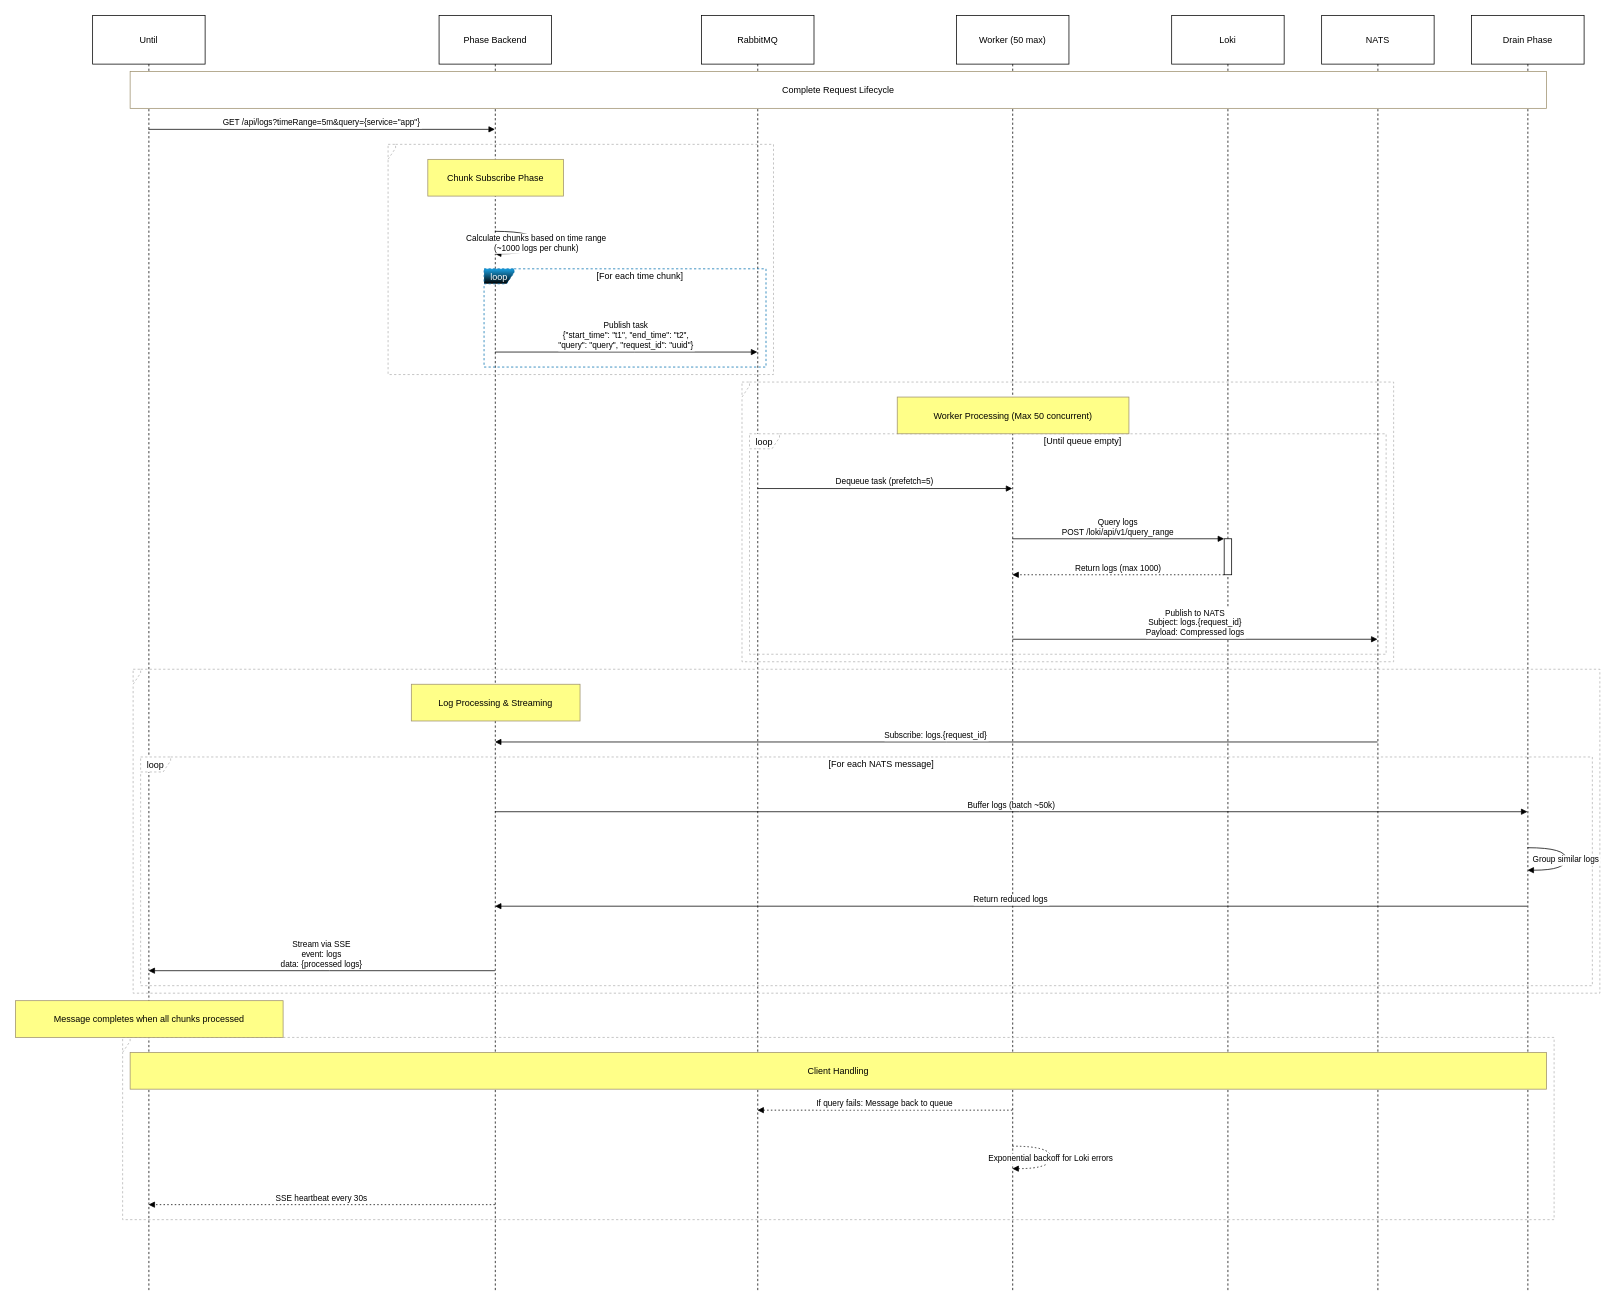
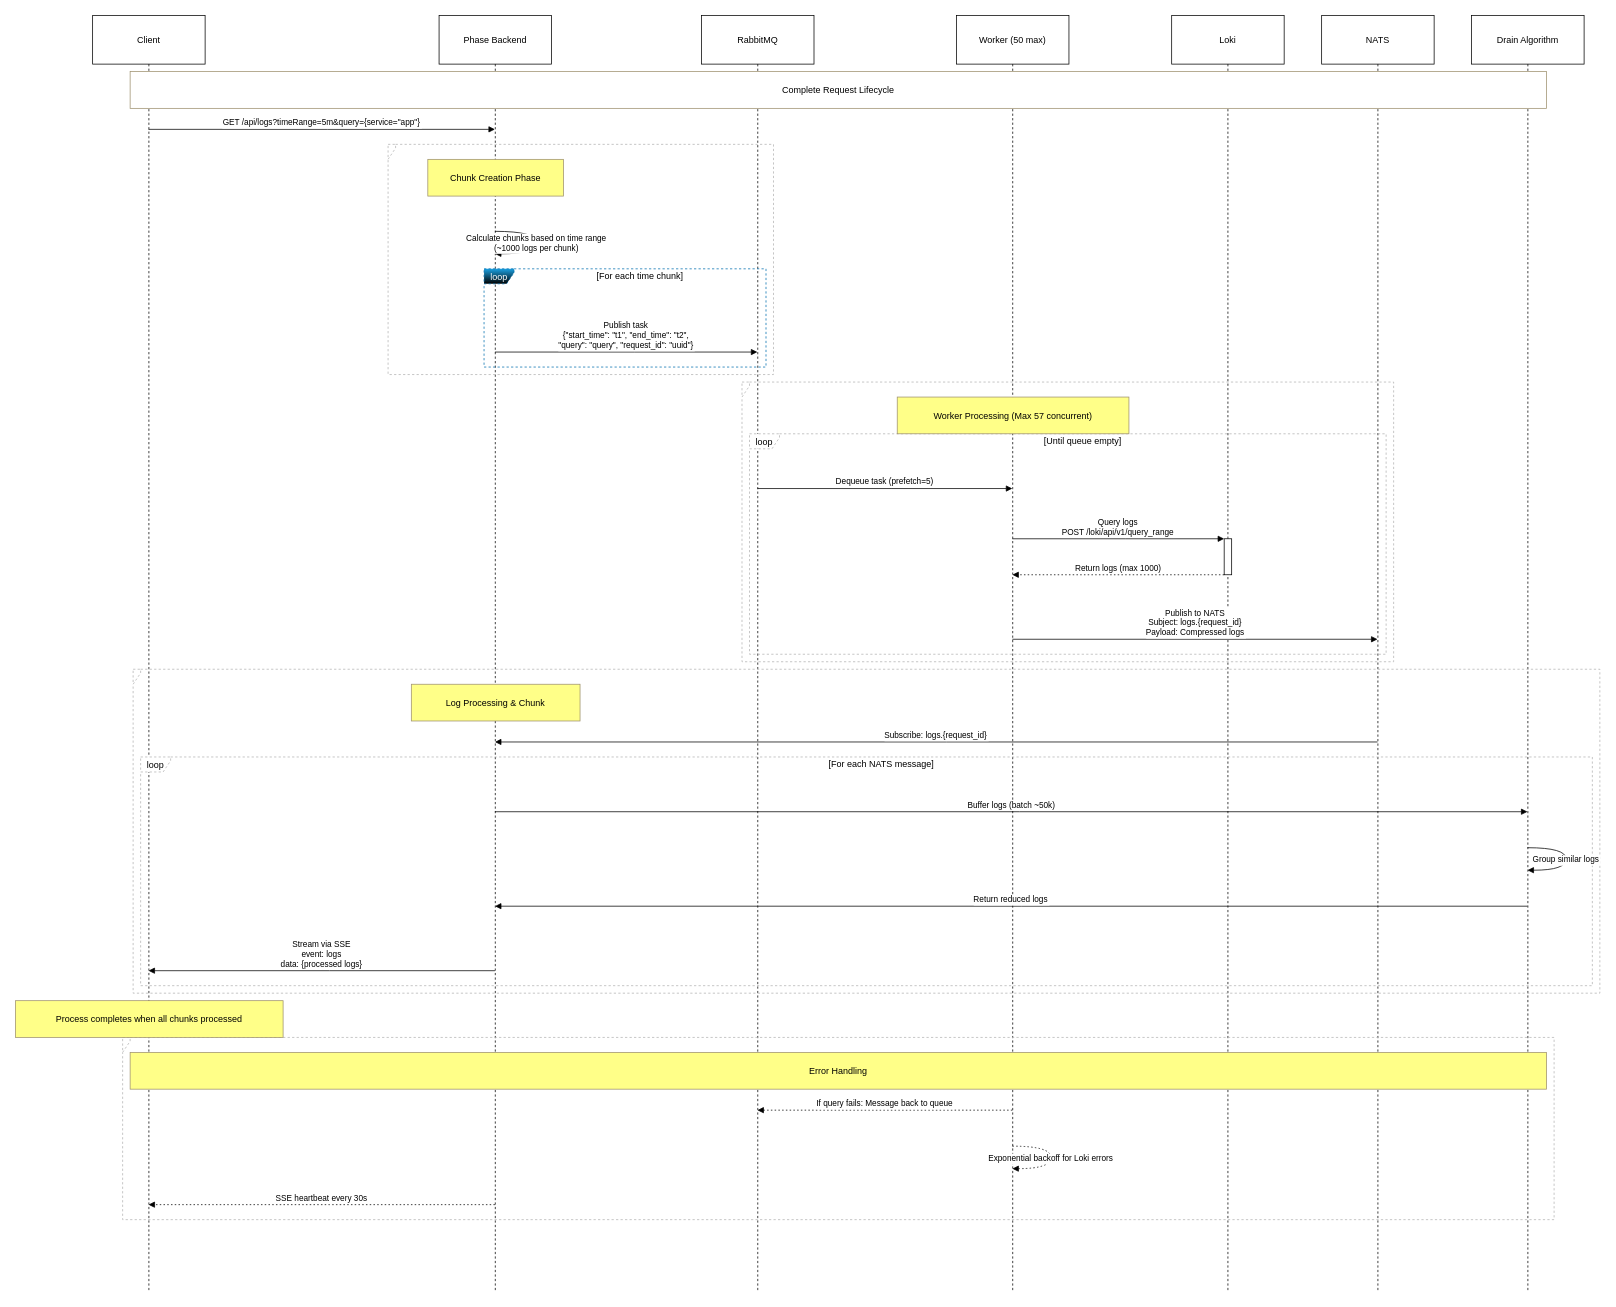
node "Until": label "Until" -> "Client"
node "Drain Phase": label "Drain Phase" -> "Drain Algorithm"
node "Chunk Subscribe Phase": label "Chunk Subscribe Phase" -> "Chunk Creation Phase"
node "Worker Processing (Max 50 concurrent)": label "Worker Processing (Max 50 concurrent)" -> "Worker Processing (Max 57 concurrent)"
node "Log Processing & Streaming": label "Log Processing & Streaming" -> "Log Processing & Chunk"
node "Message completes when all chunks processed": label "Message completes when all chunks processed" -> "Process completes when all chunks processed"
node "Client Handling": label "Client Handling" -> "Error Handling"
